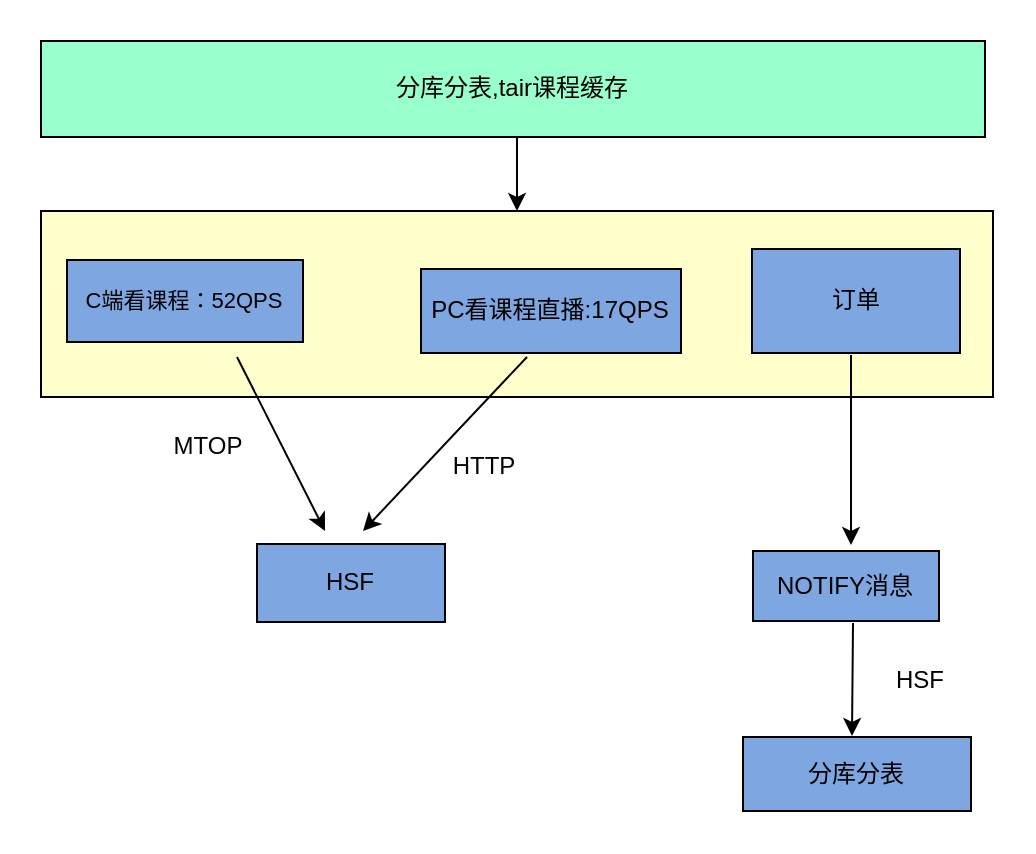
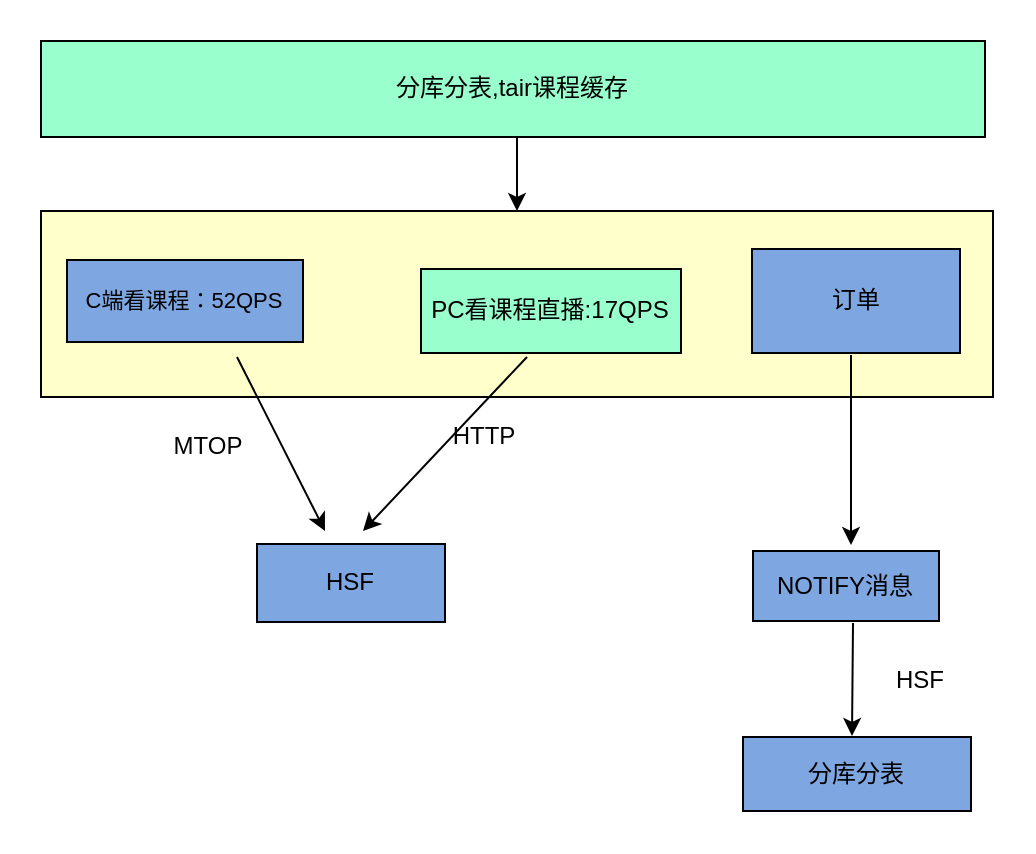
node "PC看课程直播:17QPS": fillcolor #7ea6e0 -> #99ffcc
node "HTTP": moved (485, 467) -> (485, 437)
